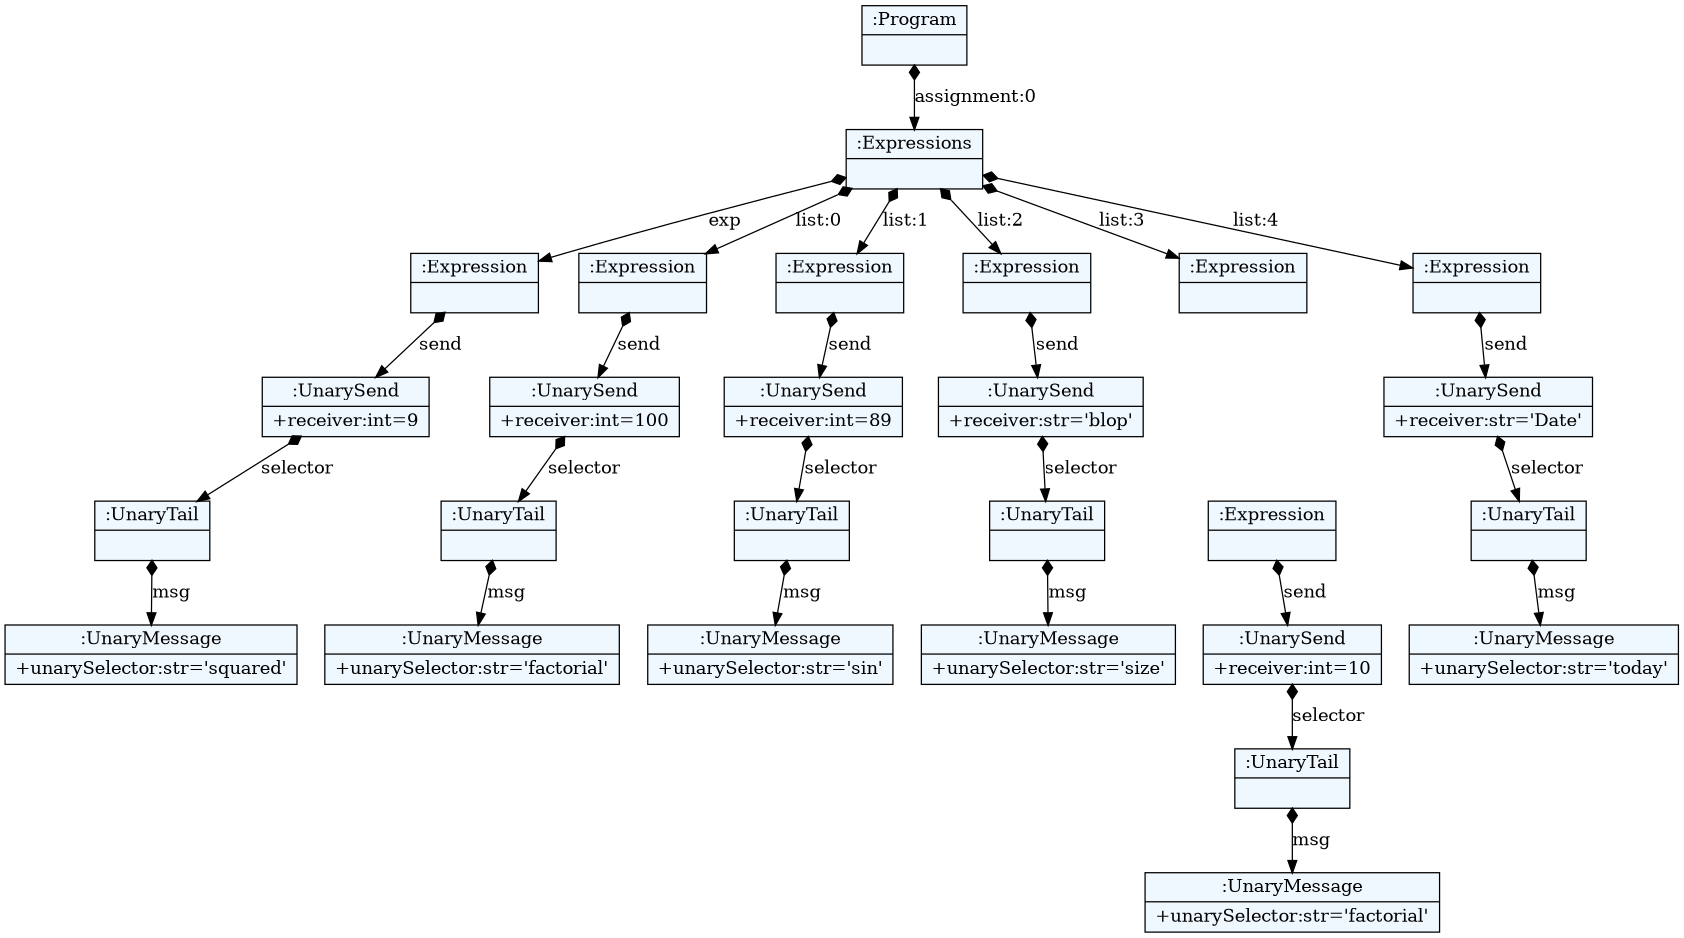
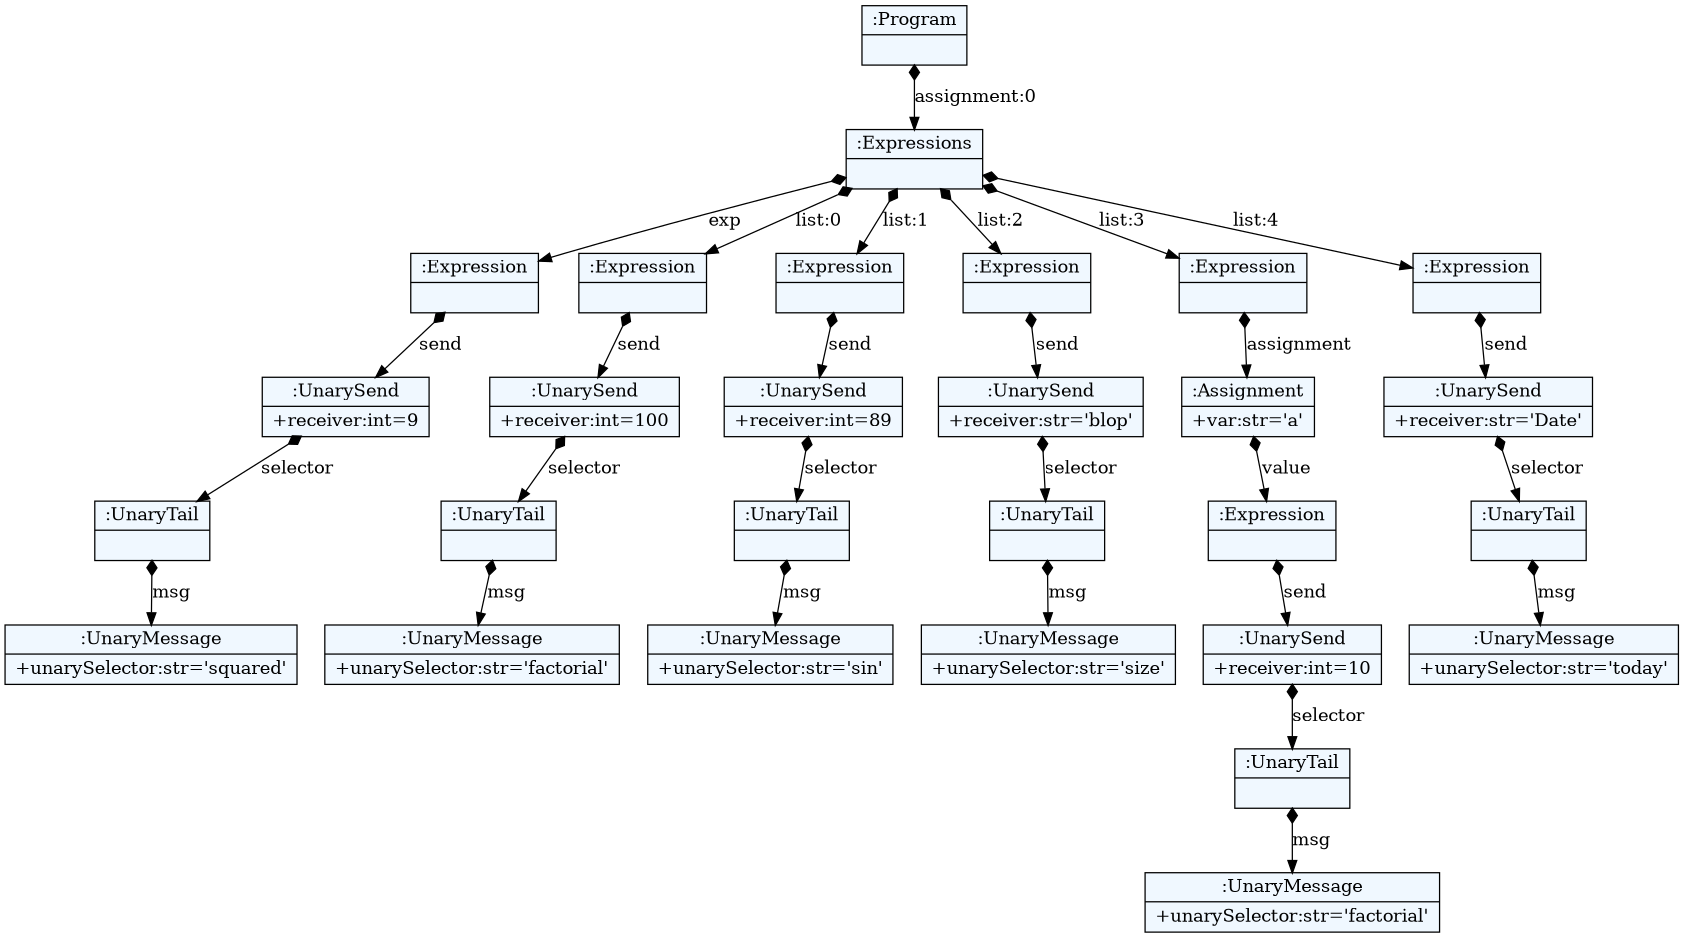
node ":Assignment": added
